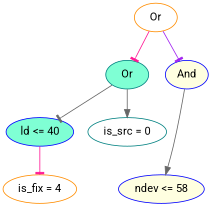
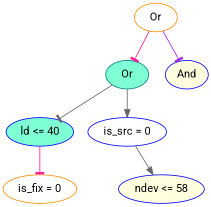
edge "And" -> "ndev <= 58": now "is_src = 0" -> "ndev <= 58"
node "is_src = 0": color teal -> blue
node "is_fix = 4": label "is_fix = 4" -> "is_fix = 0"
